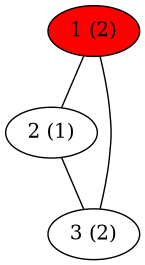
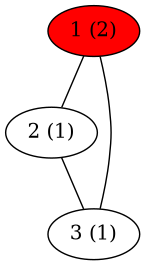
node "3 (2)": label "3 (2)" -> "3 (1)"
